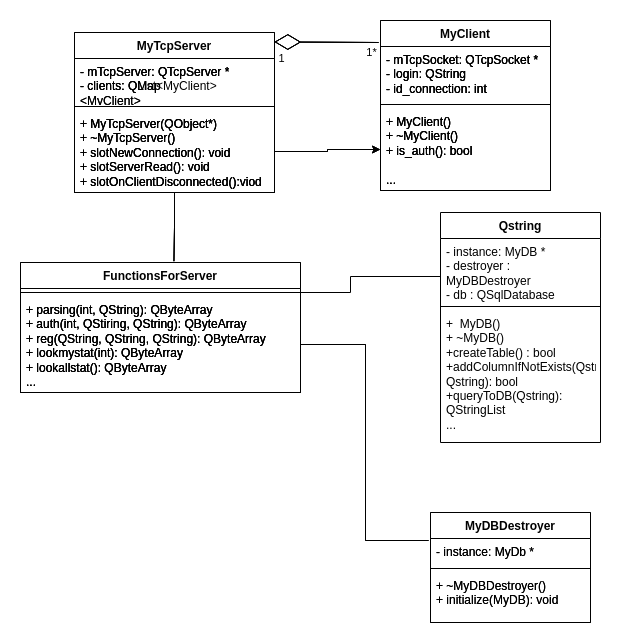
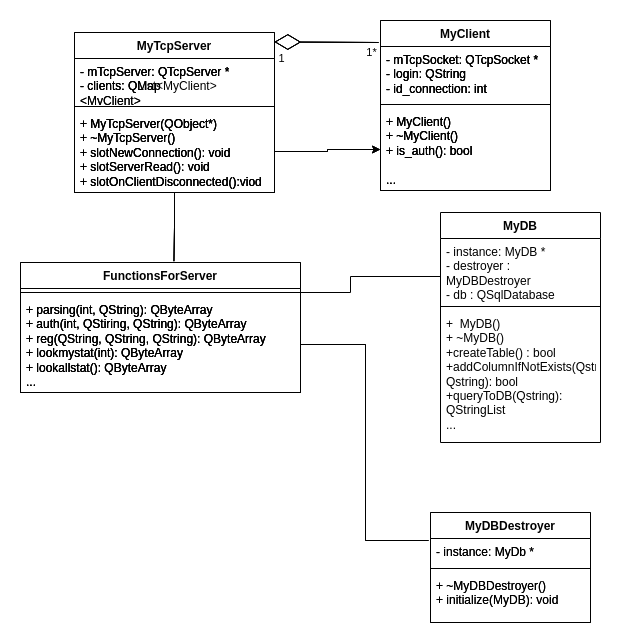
node "Qstring": label "Qstring" -> "MyDB"
